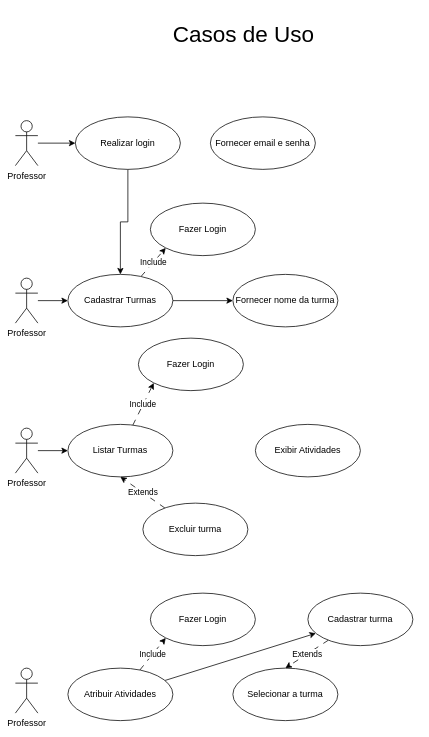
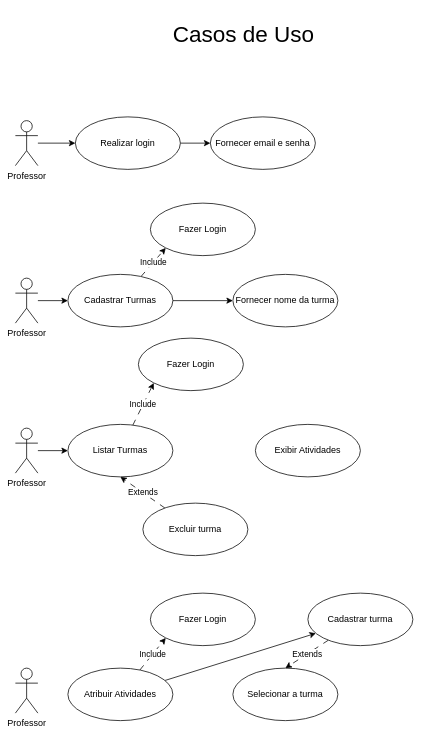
edge "Realizar login" -> "Cadastrar Turmas": now "Realizar login" -> "Fornecer email e senha"
